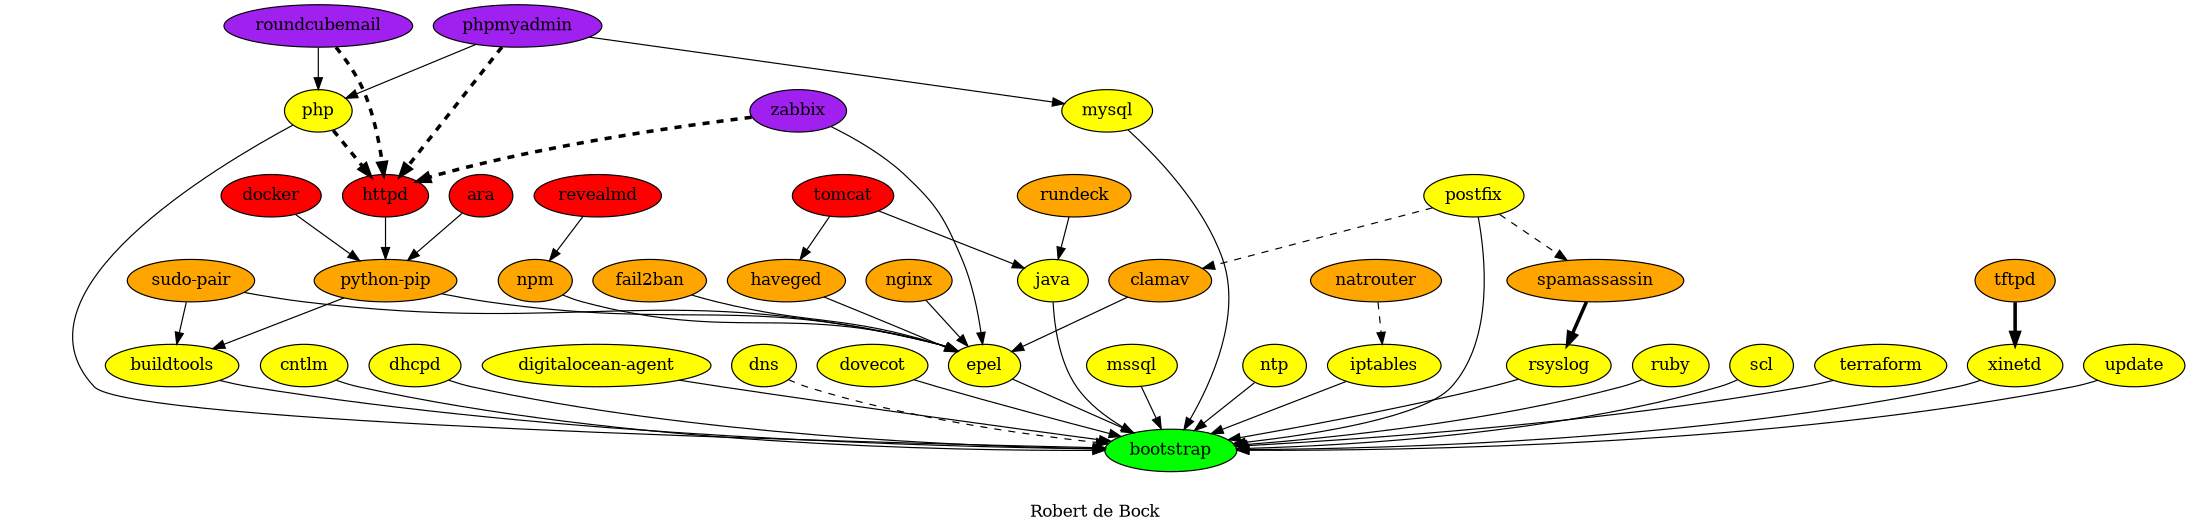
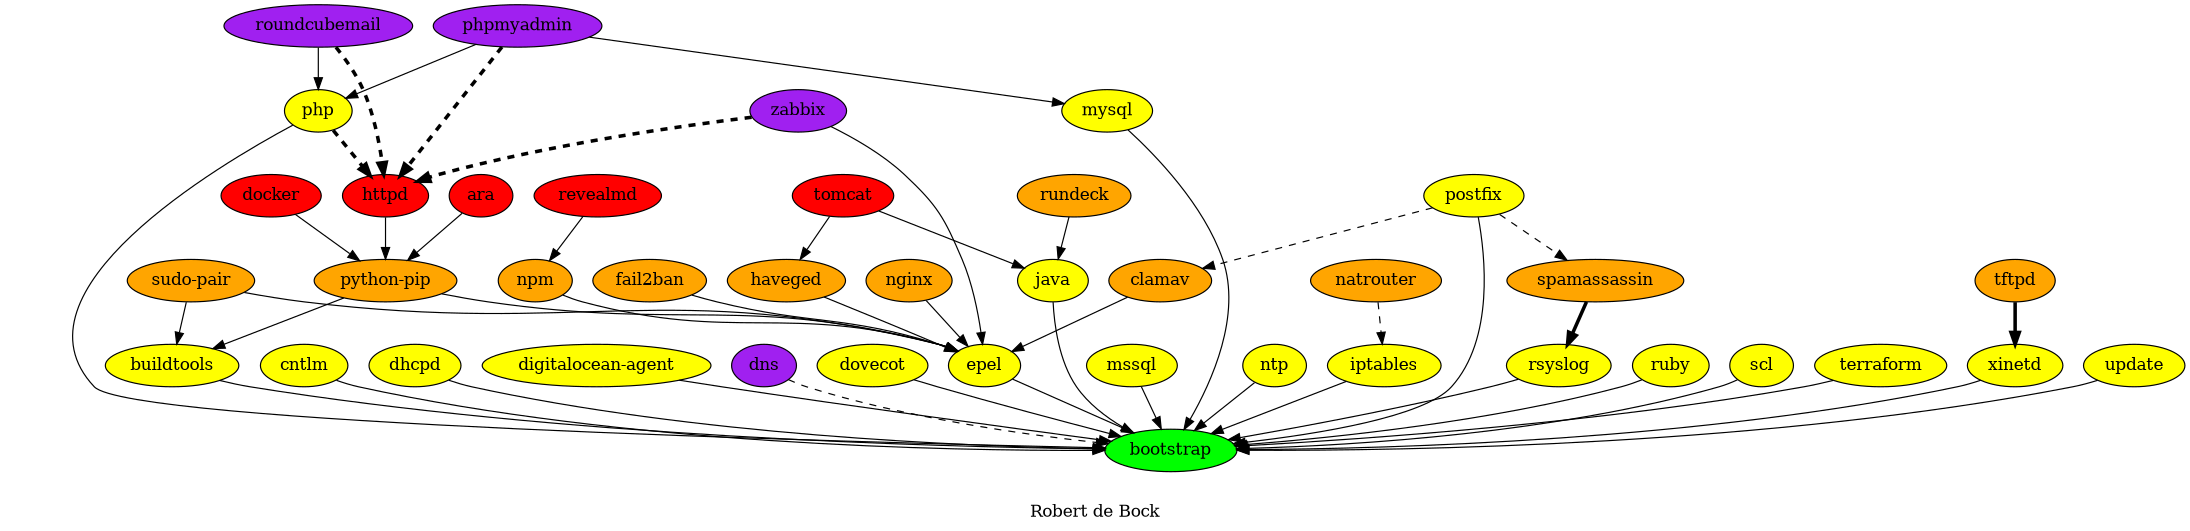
node "dns": fillcolor yellow -> purple
